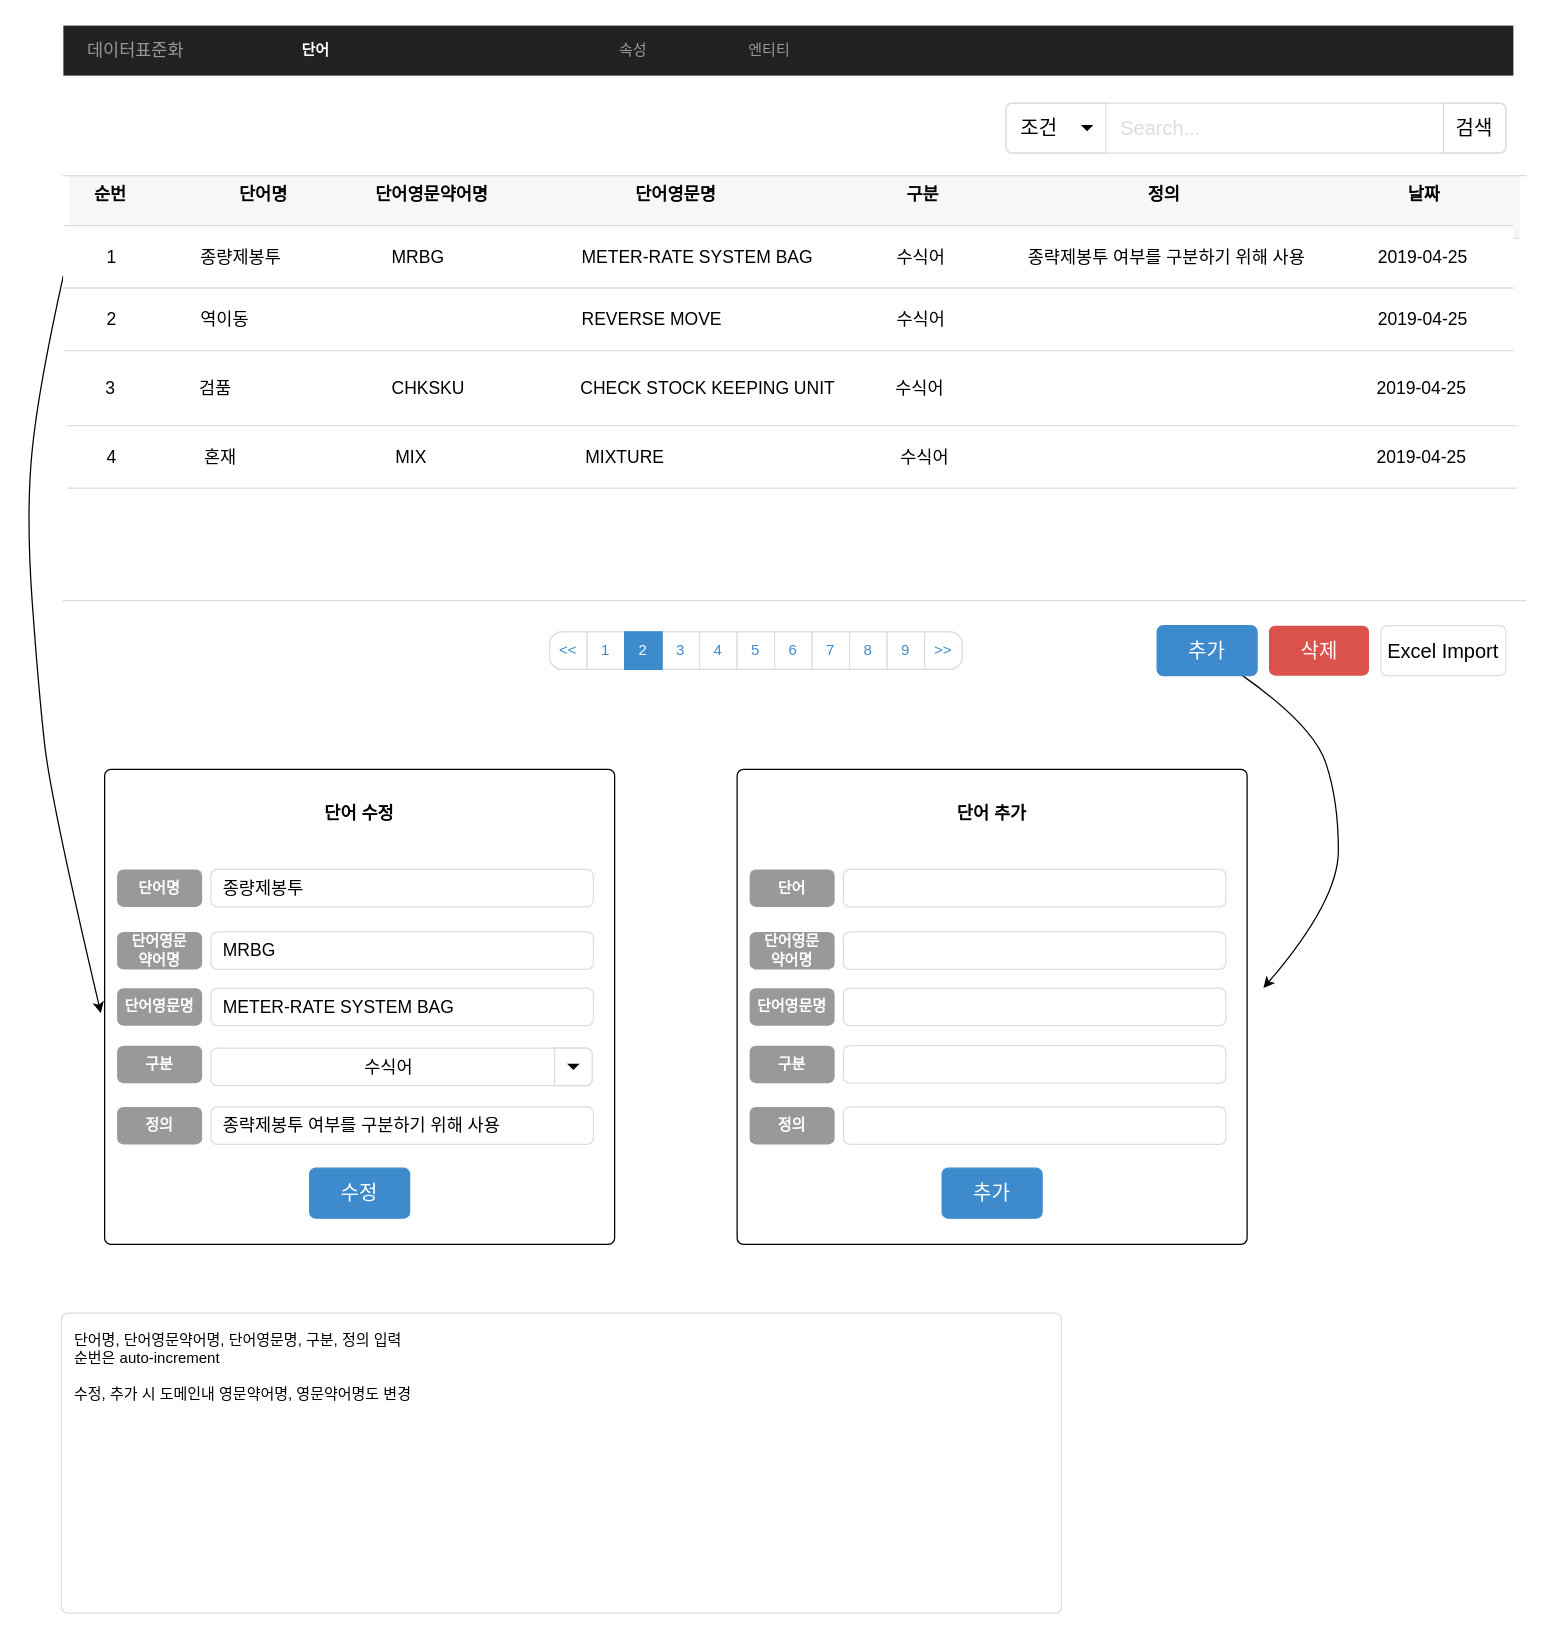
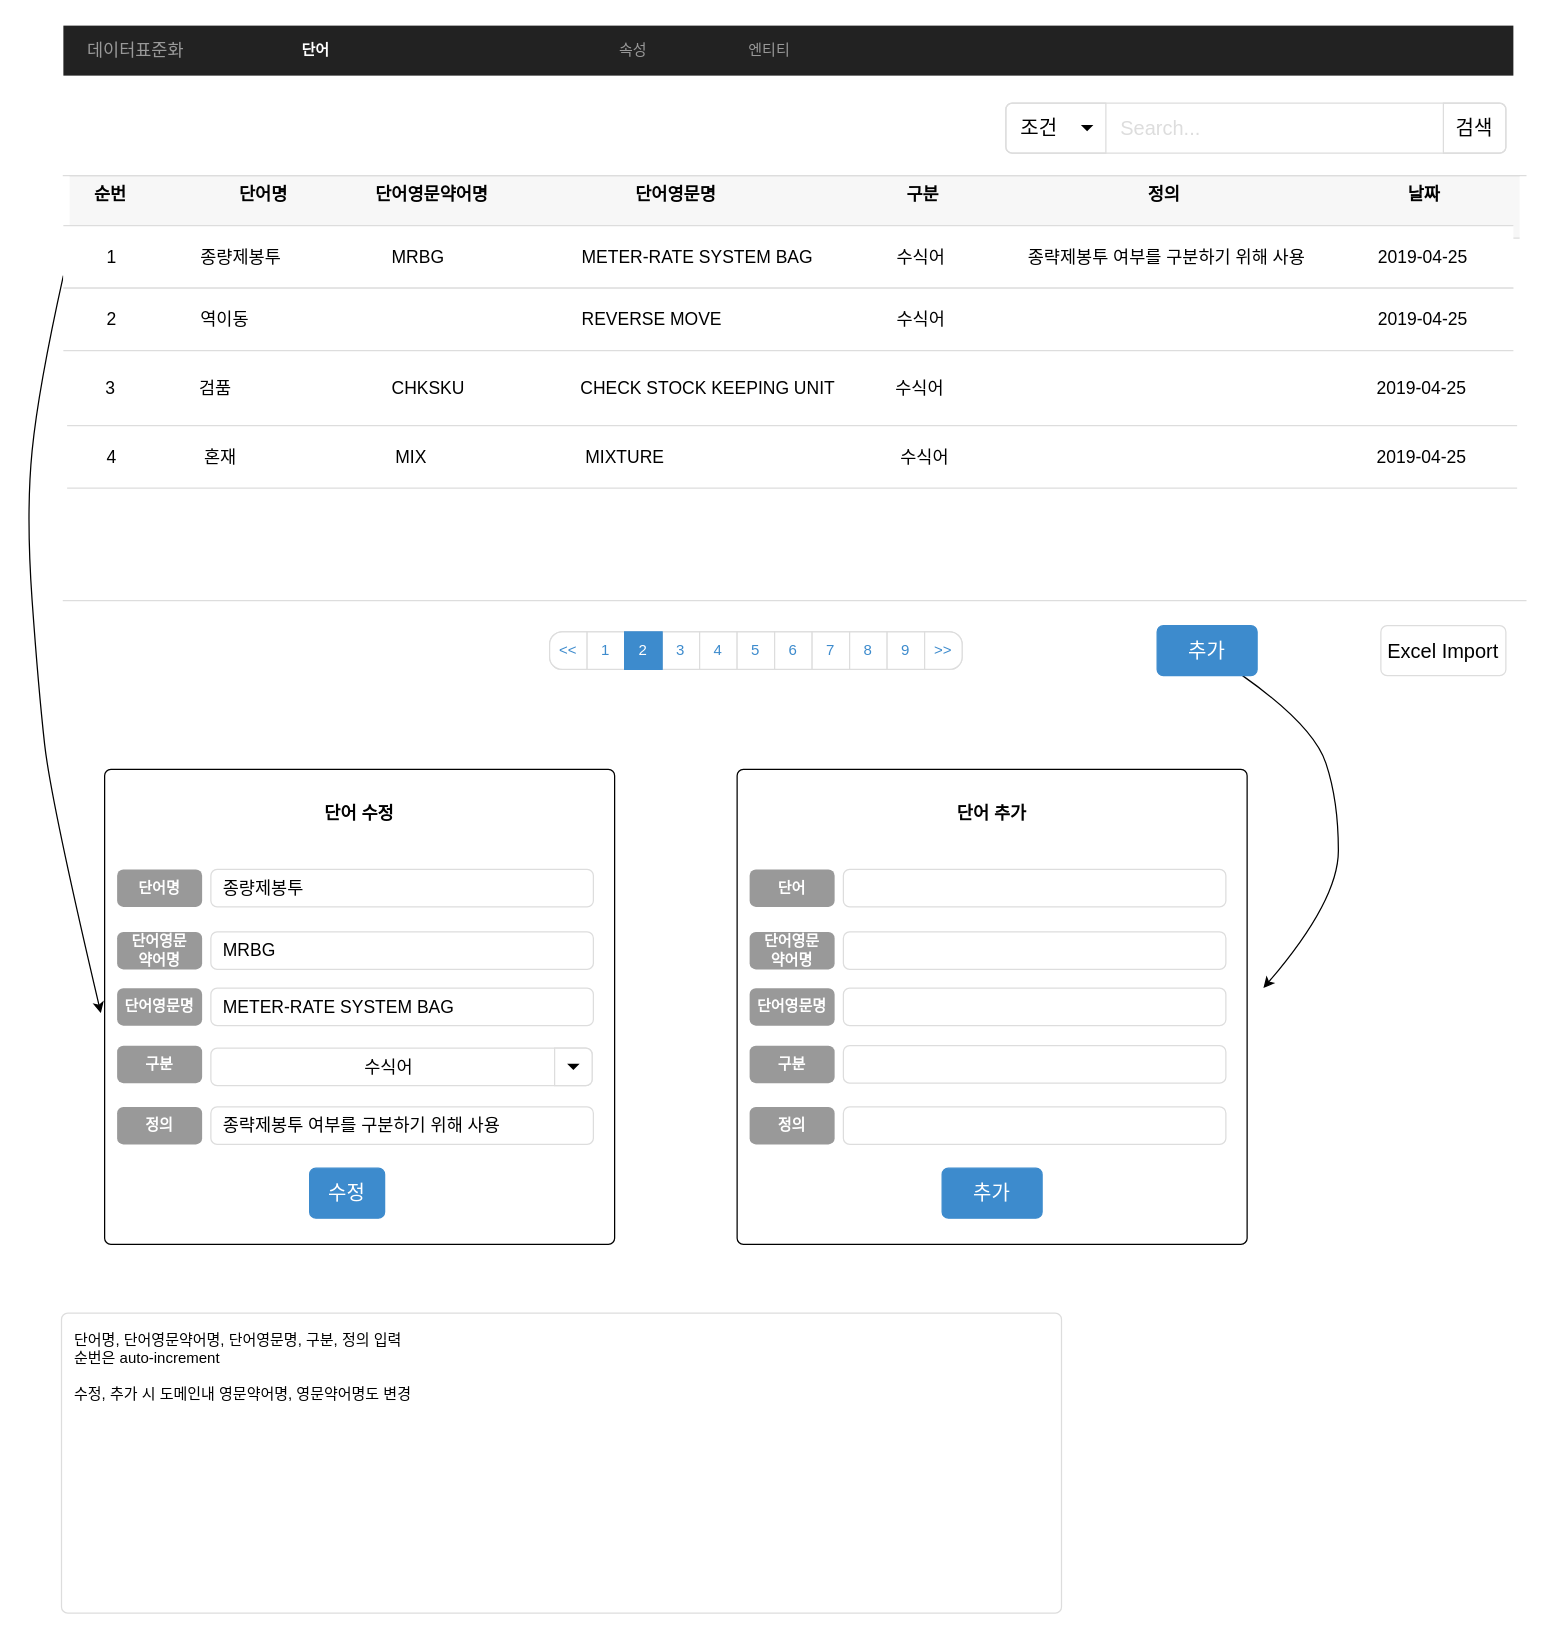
node "삭제": removed
node "수정": size 100x50 -> 75x50
